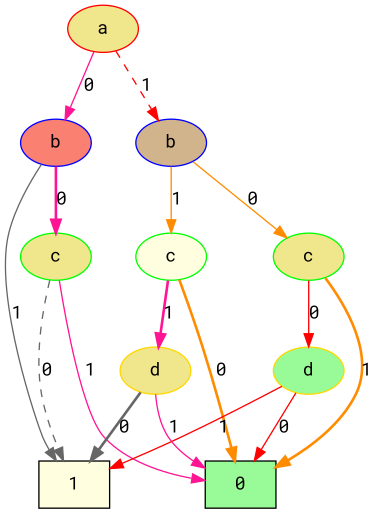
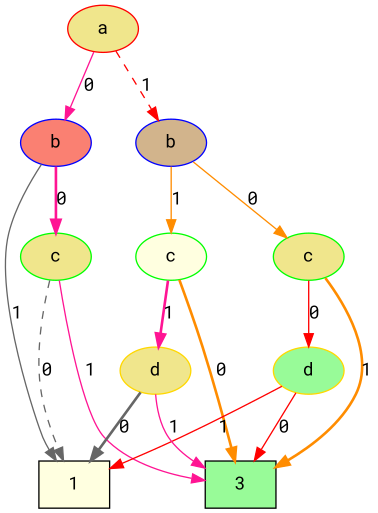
node "0": label "0" -> "3"
